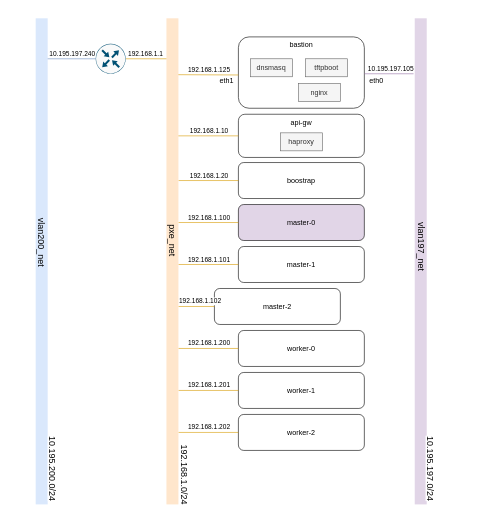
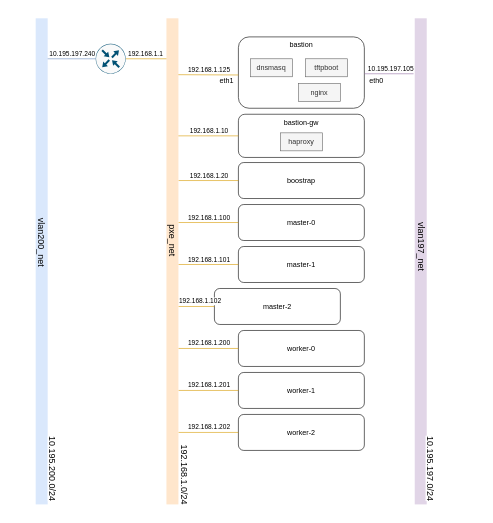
node "api-gw": label "api-gw" -> "bastion-gw"
node "master-0": fillcolor #e1d5e7 -> #ffffff
